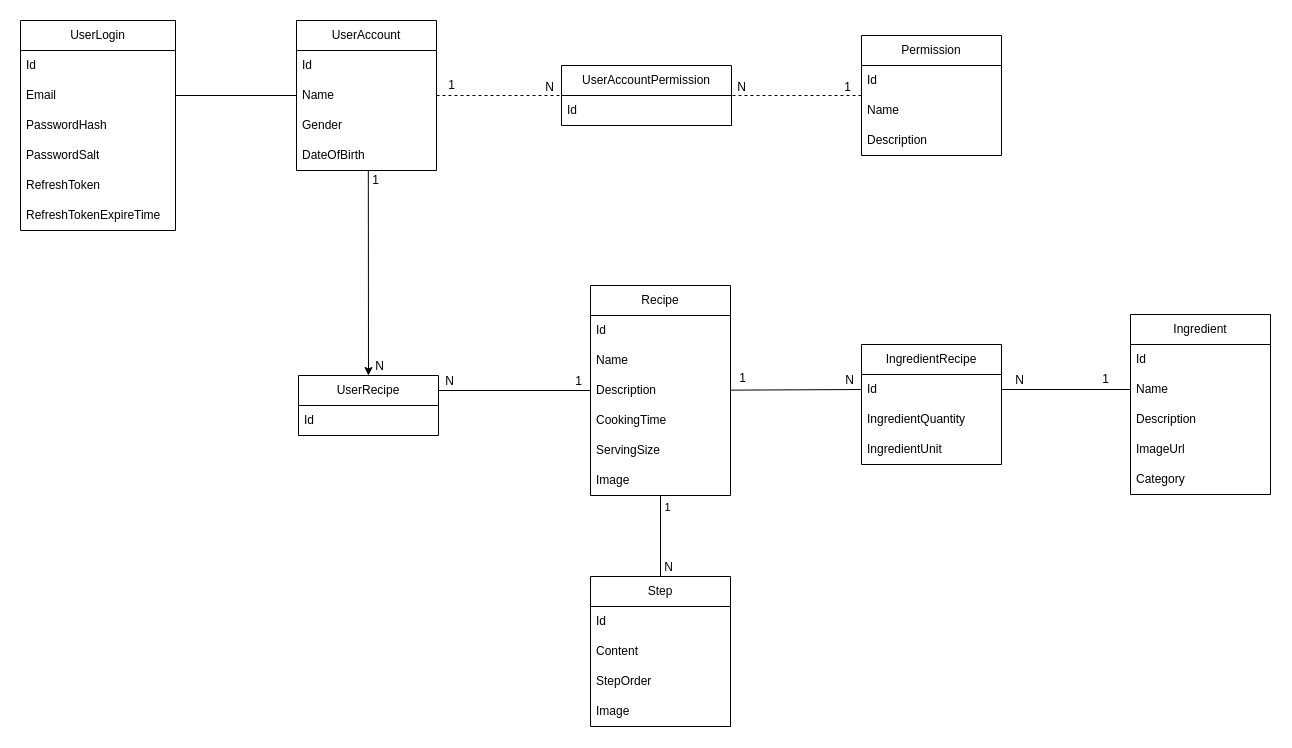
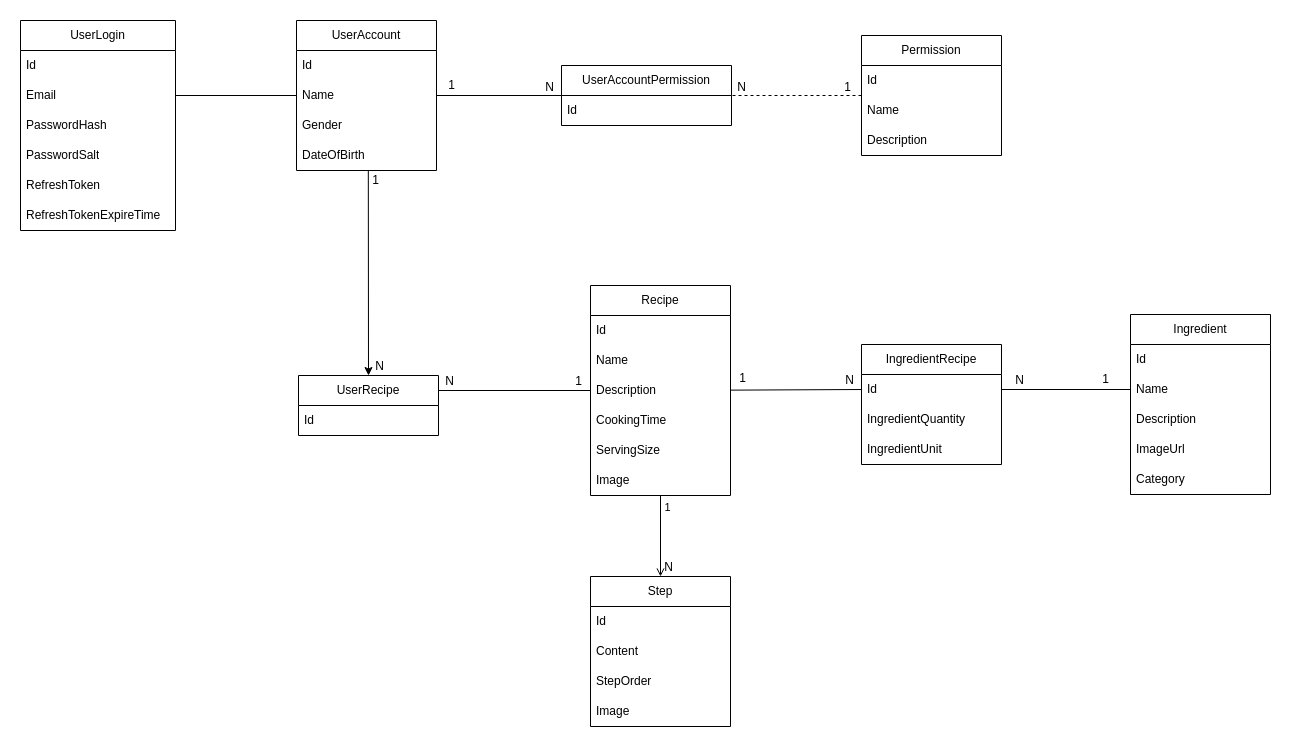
edge "UserAccount" -- "UserAccountPermission": style dashed -> solid
edge "Recipe" -- "Step": arrowhead none -> open
